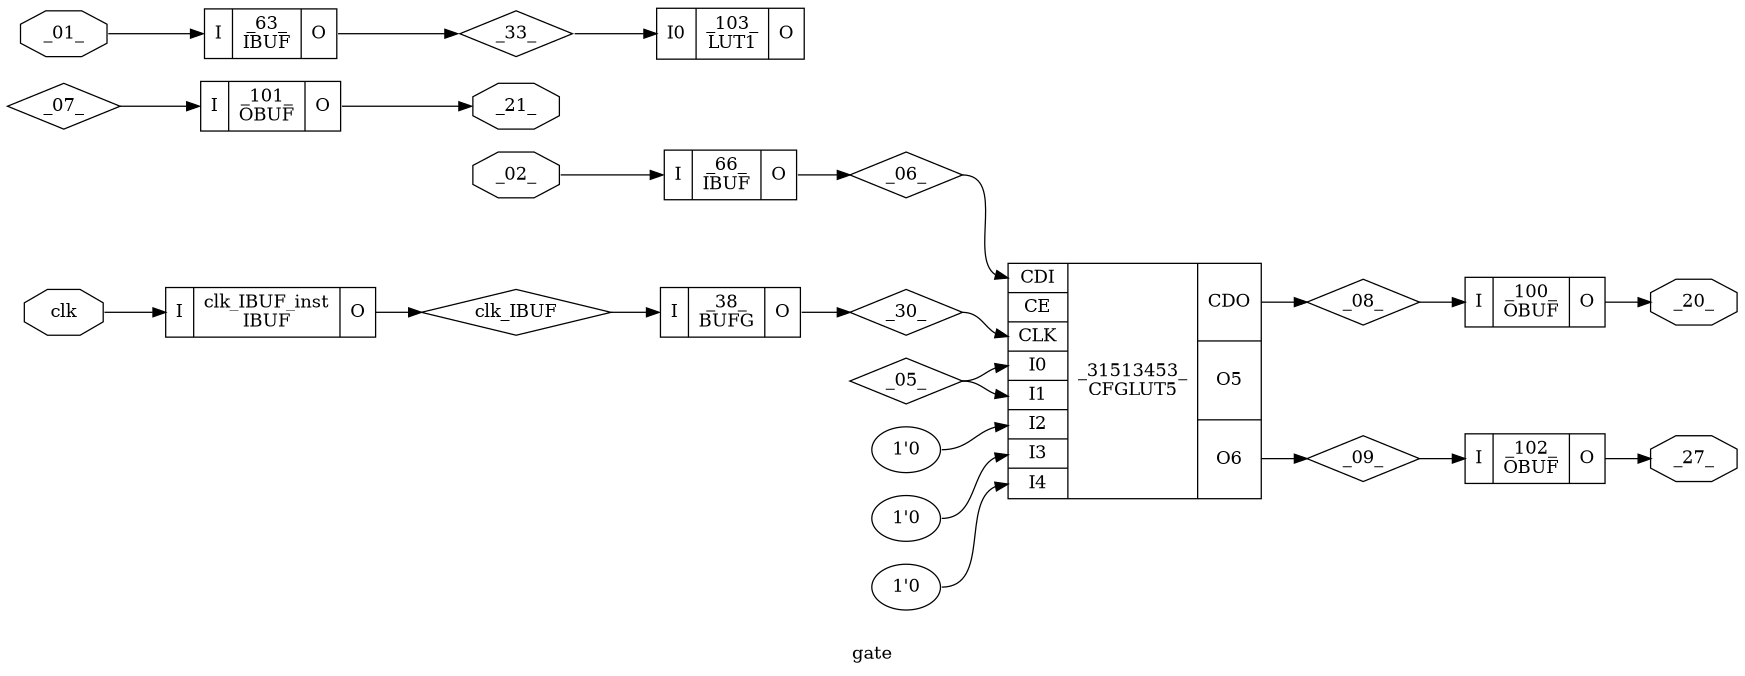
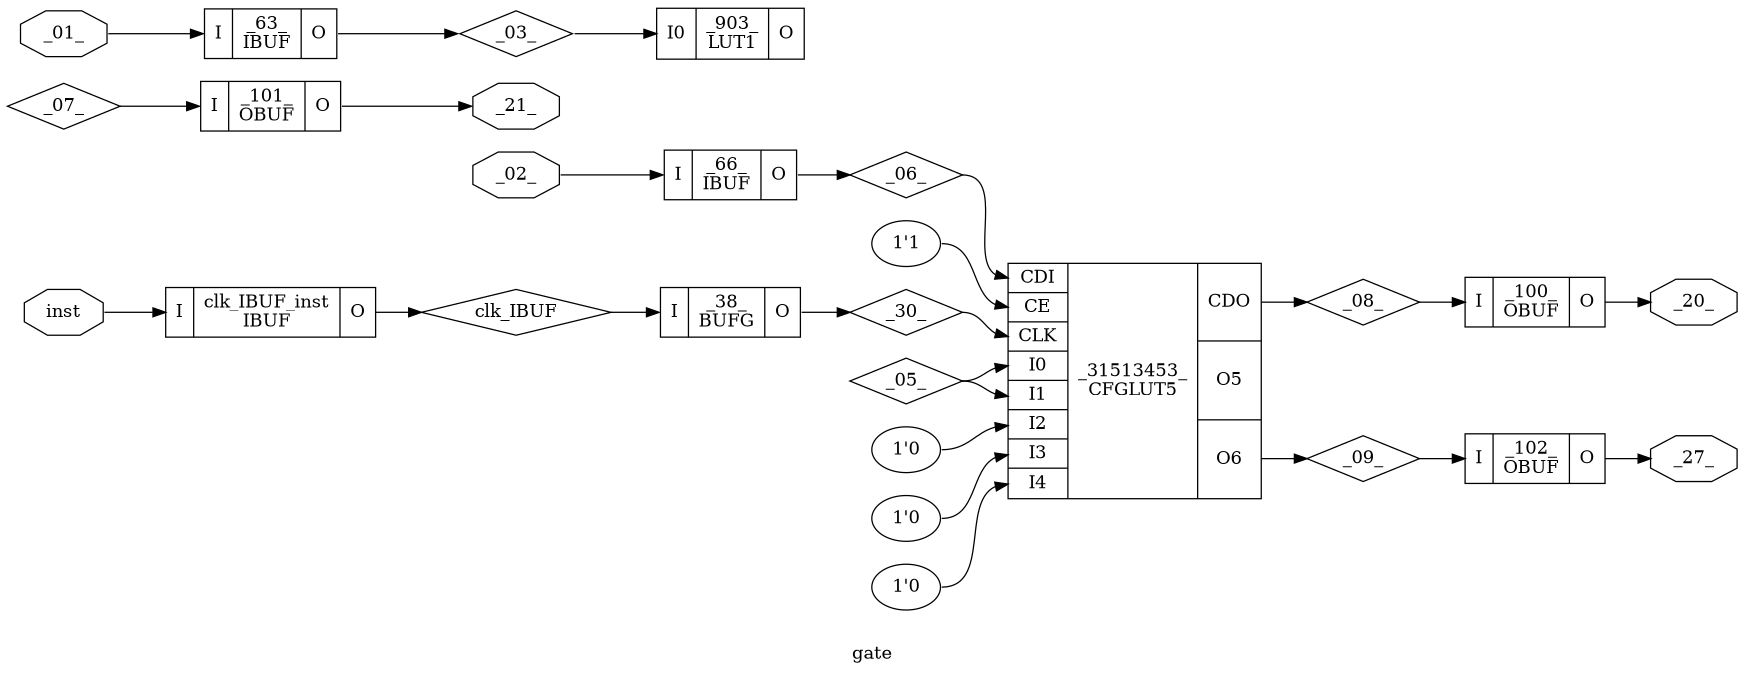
node "I0": text "_103_" -> "_903_"
node "_33_": label "_33_" -> "_03_"
node "1'1": added
node "clk": label "clk" -> "inst"
